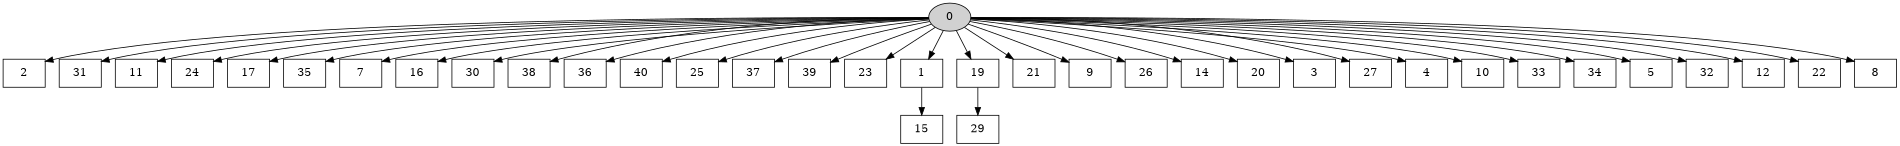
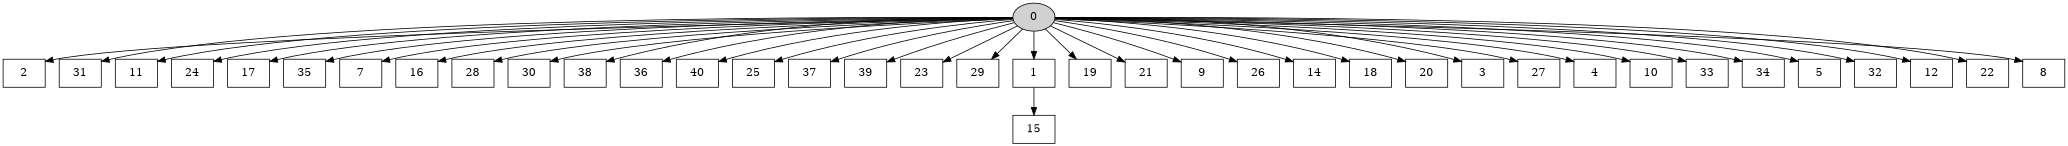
node "28": added
node "18": added
edge "19" -> "29": now "0" -> "29"
